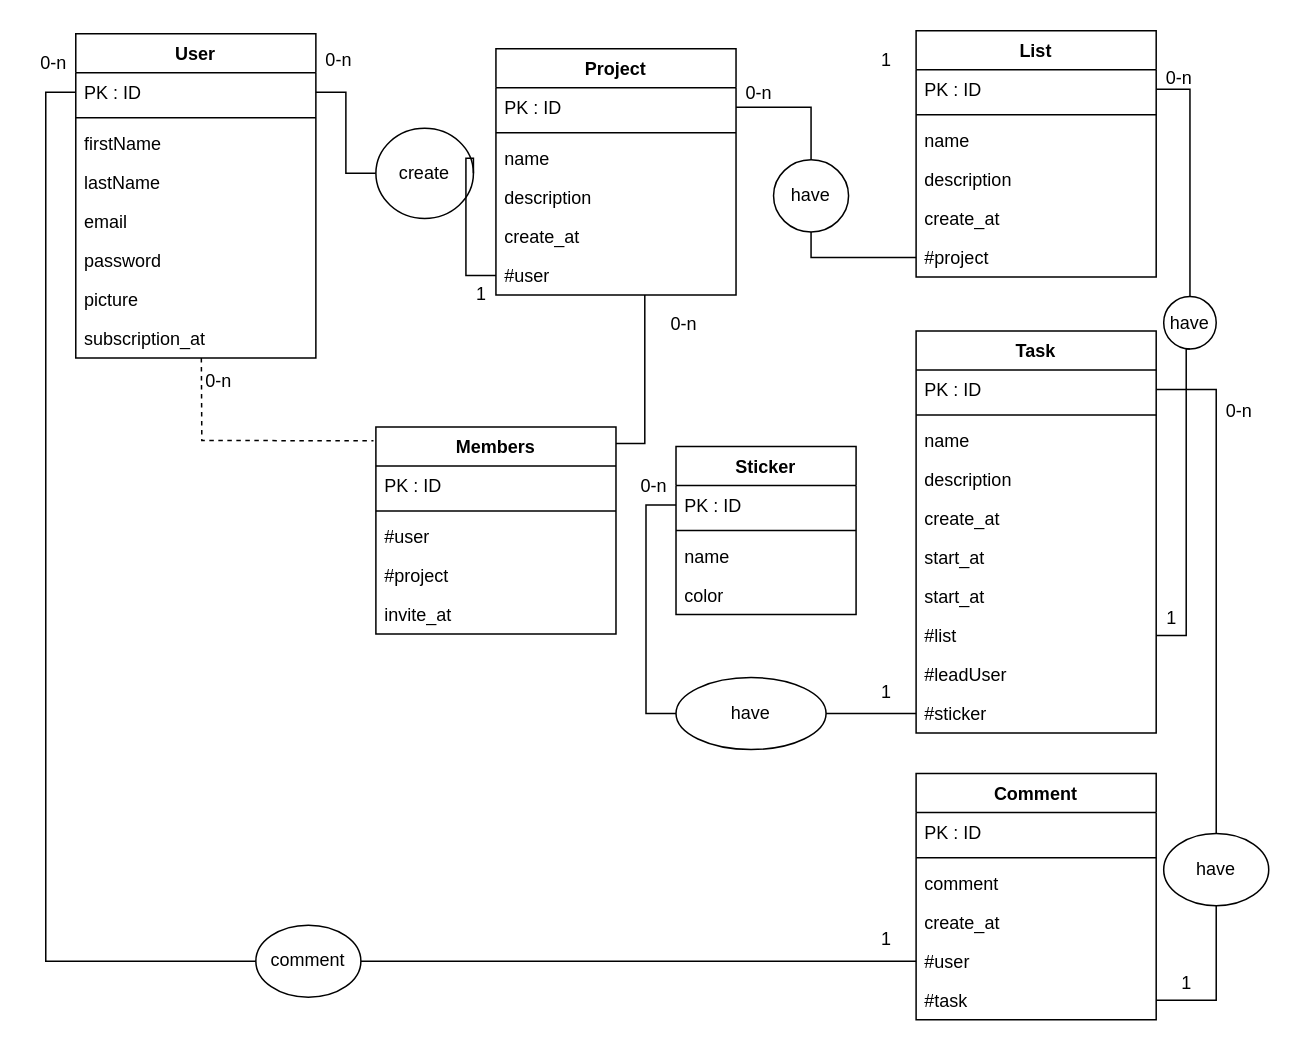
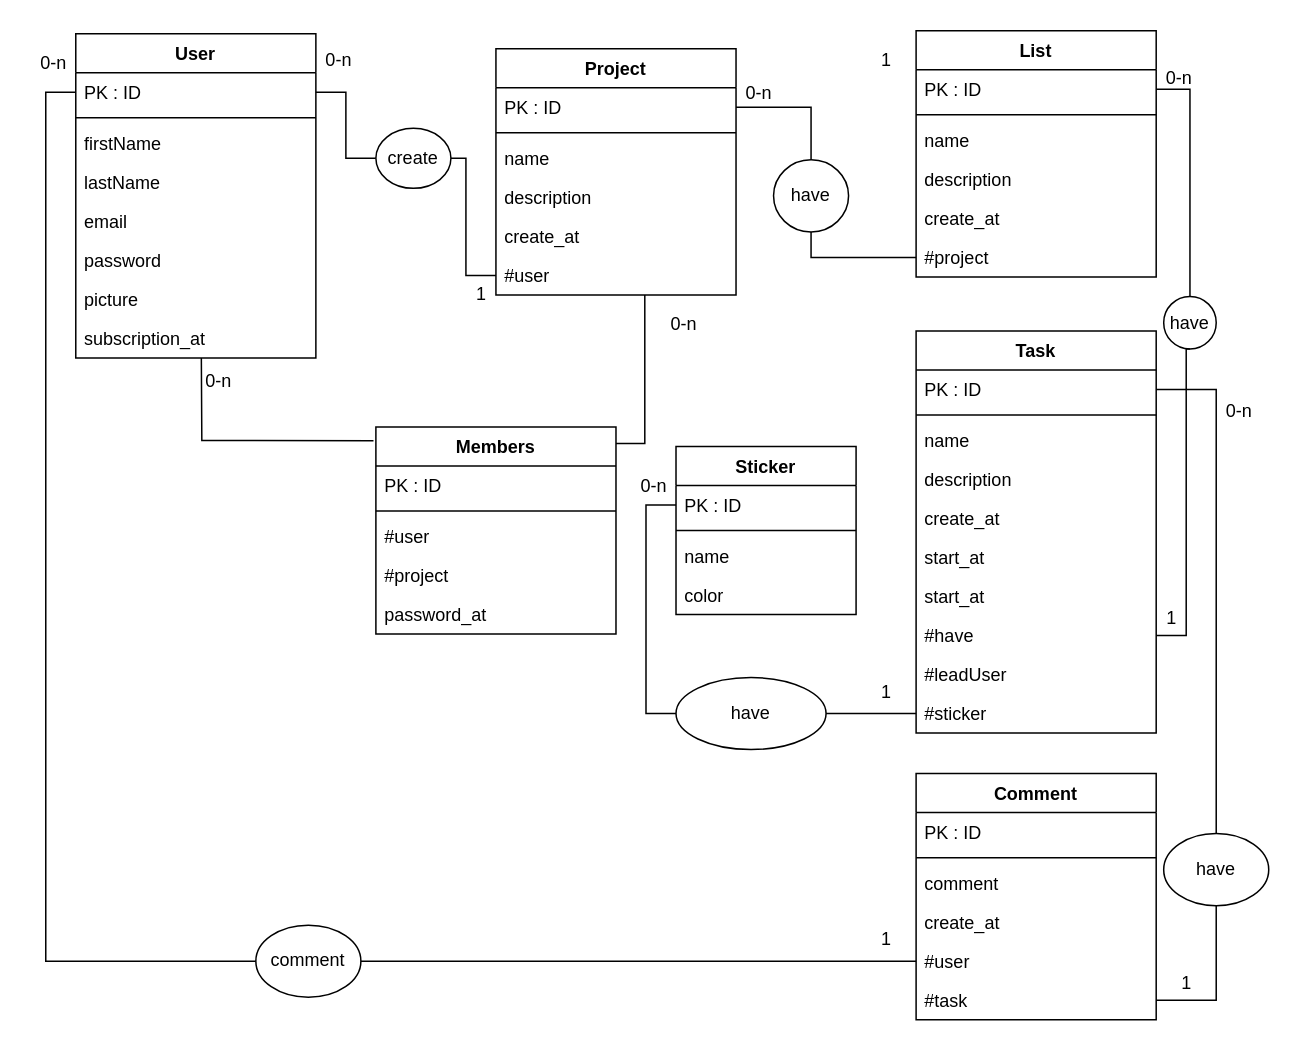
node "create": size 98x90 -> 75x60
edge "subscription_at" -- "Members": style dashed -> solid
node "invite_at": label "invite_at" -> "password_at"
node "#list": label "#list" -> "#have"
